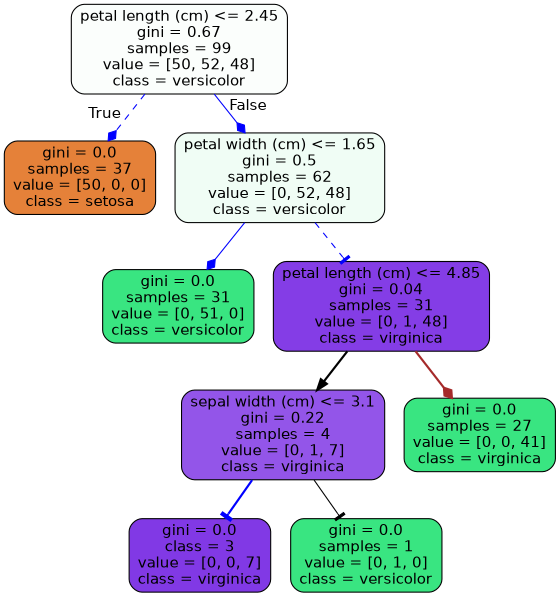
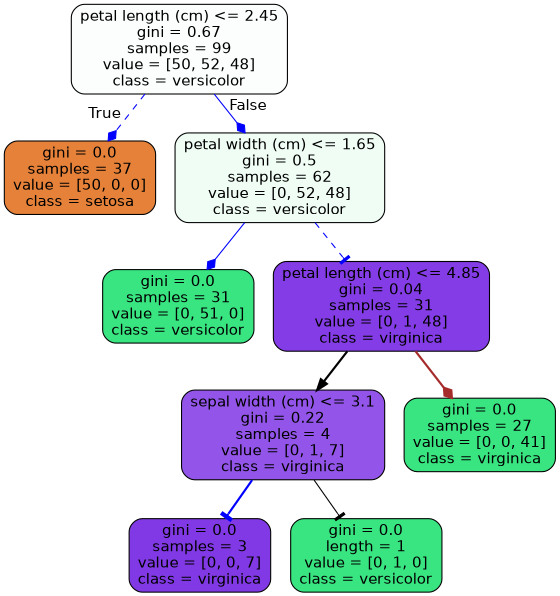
node "gini = 0.0 class = 3 value = [0, 0, 7] class = virginica": label "gini = 0.0 class = 3 value = [0, 0, 7] class = virginica" -> "gini = 0.0 samples = 3 value = [0, 0, 7] class = virginica"
node "gini = 0.0 samples = 1 value = [0, 1, 0] class = versicolor": label "gini = 0.0 samples = 1 value = [0, 1, 0] class = versicolor" -> "gini = 0.0 length = 1 value = [0, 1, 0] class = versicolor"
